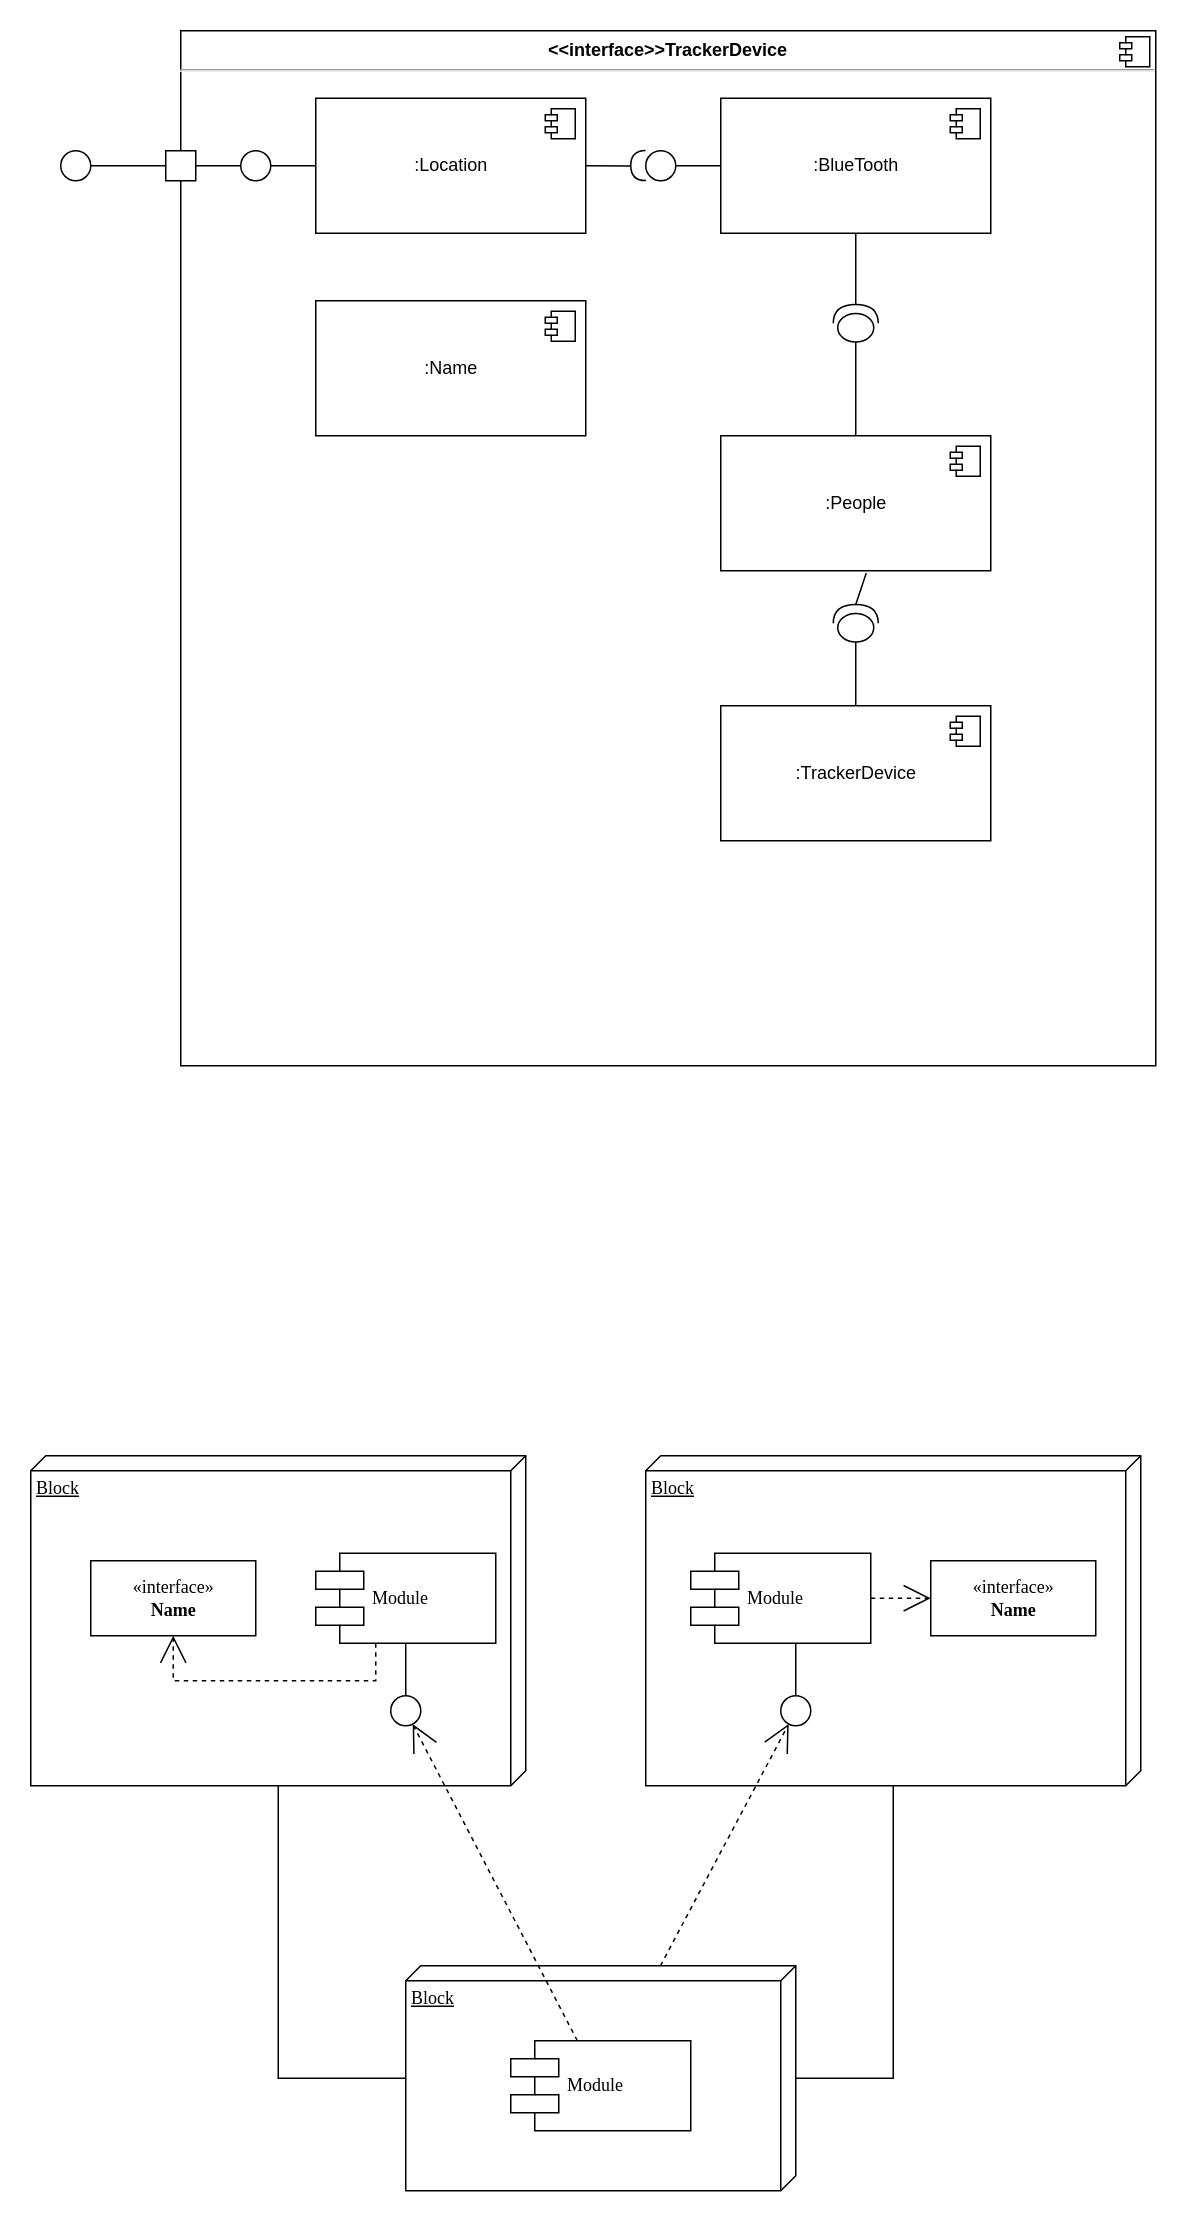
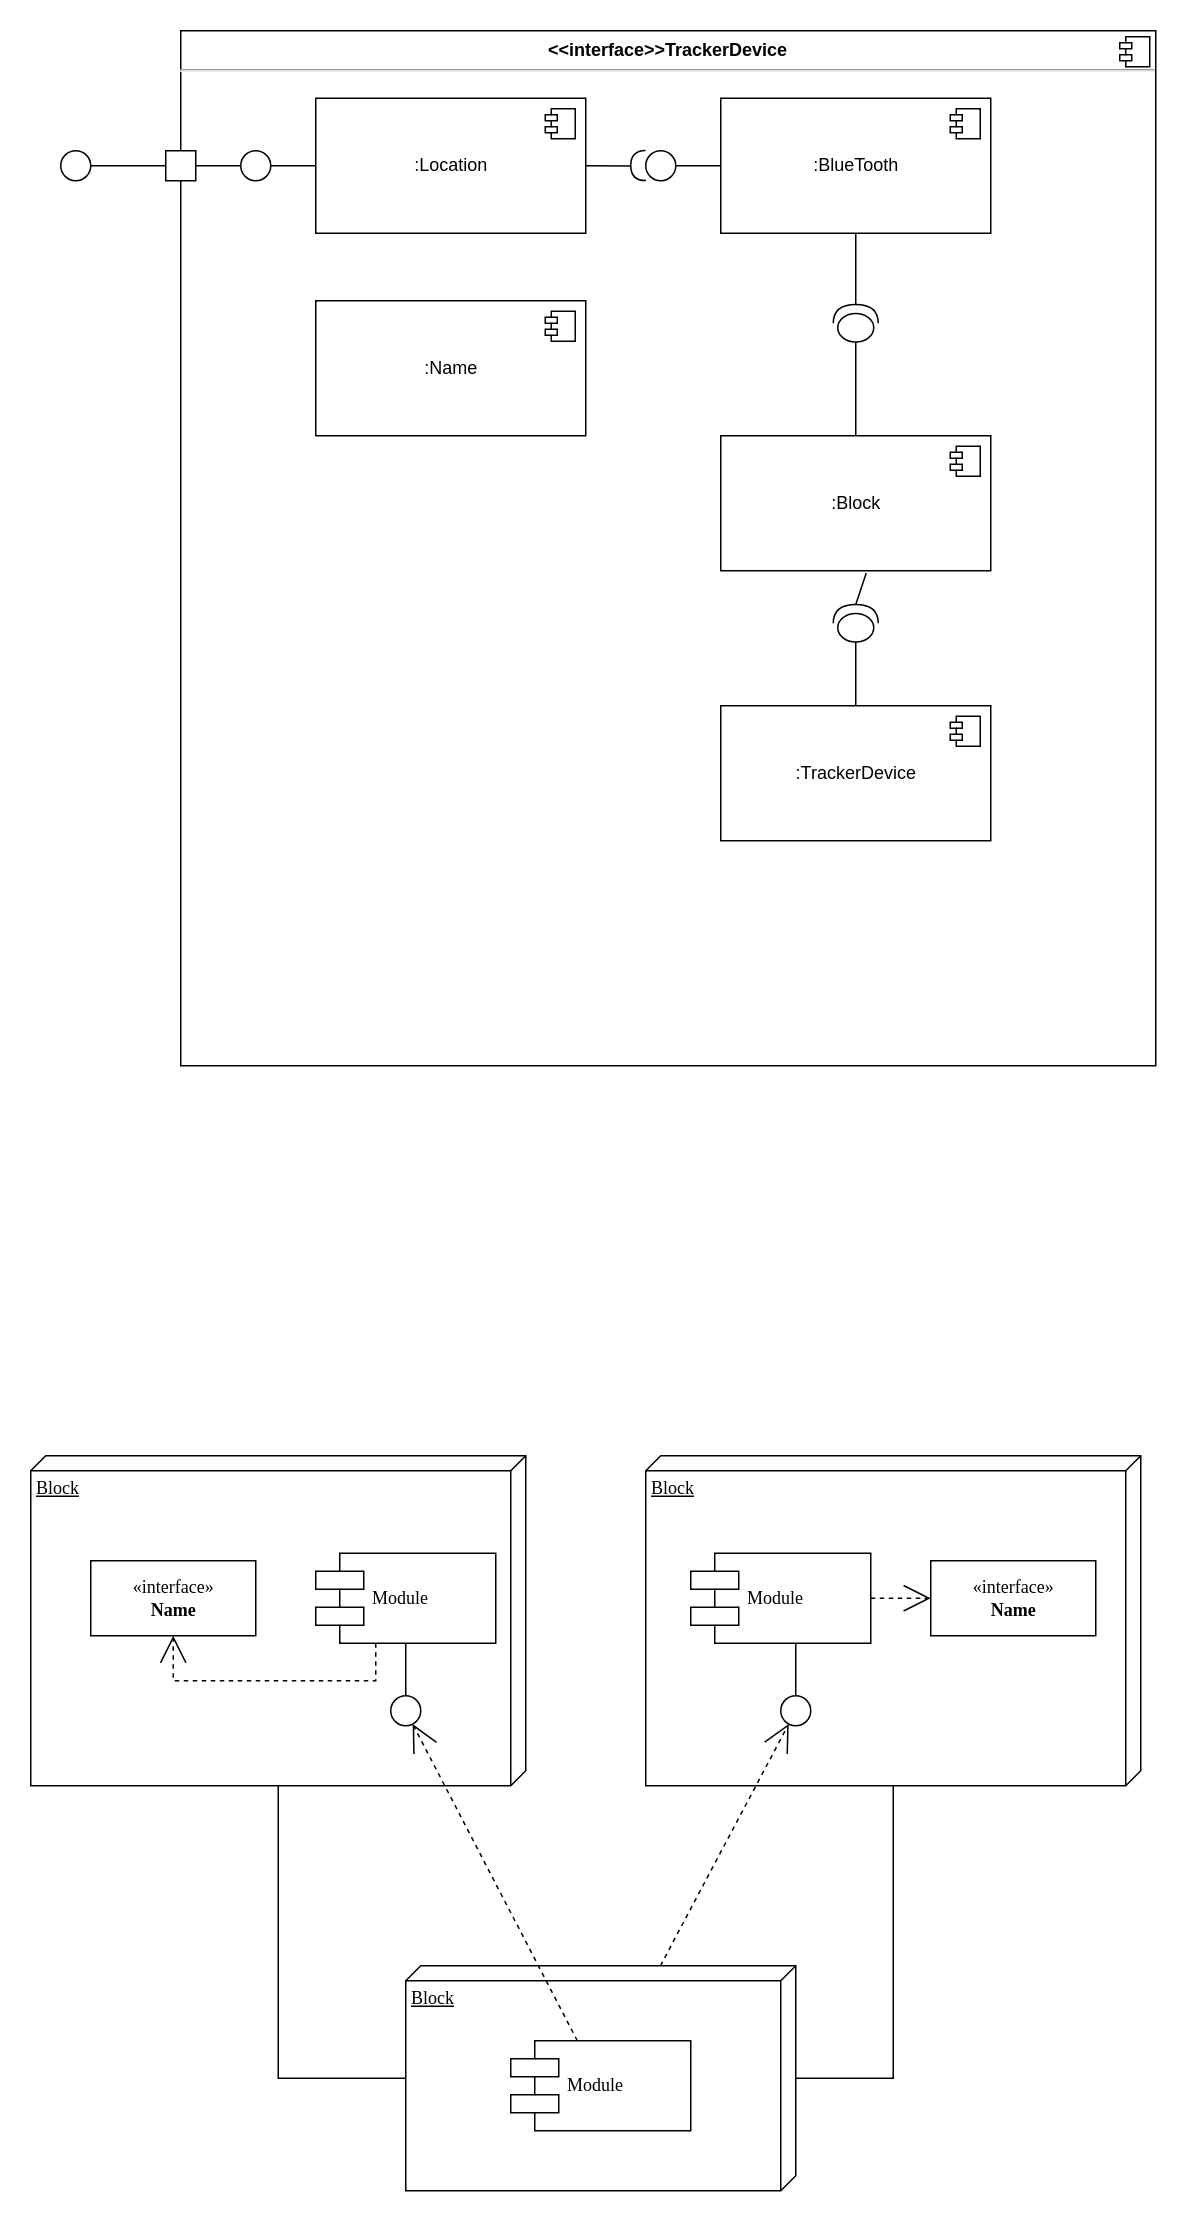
node ":People": label ":People" -> ":Block"
